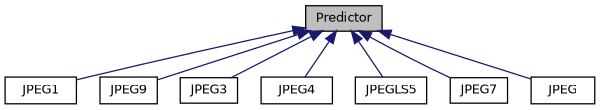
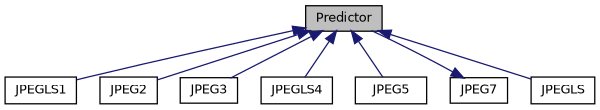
edge "JPEG7" -> "Predictor": reversed
node "JPEG1": label "JPEG1" -> "JPEGLS1"
node "JPEG9": label "JPEG9" -> "JPEG2"
node "JPEG4": label "JPEG4" -> "JPEGLS4"
node "JPEGLS5": label "JPEGLS5" -> "JPEG5"
node "JPEG": label "JPEG" -> "JPEGLS"
